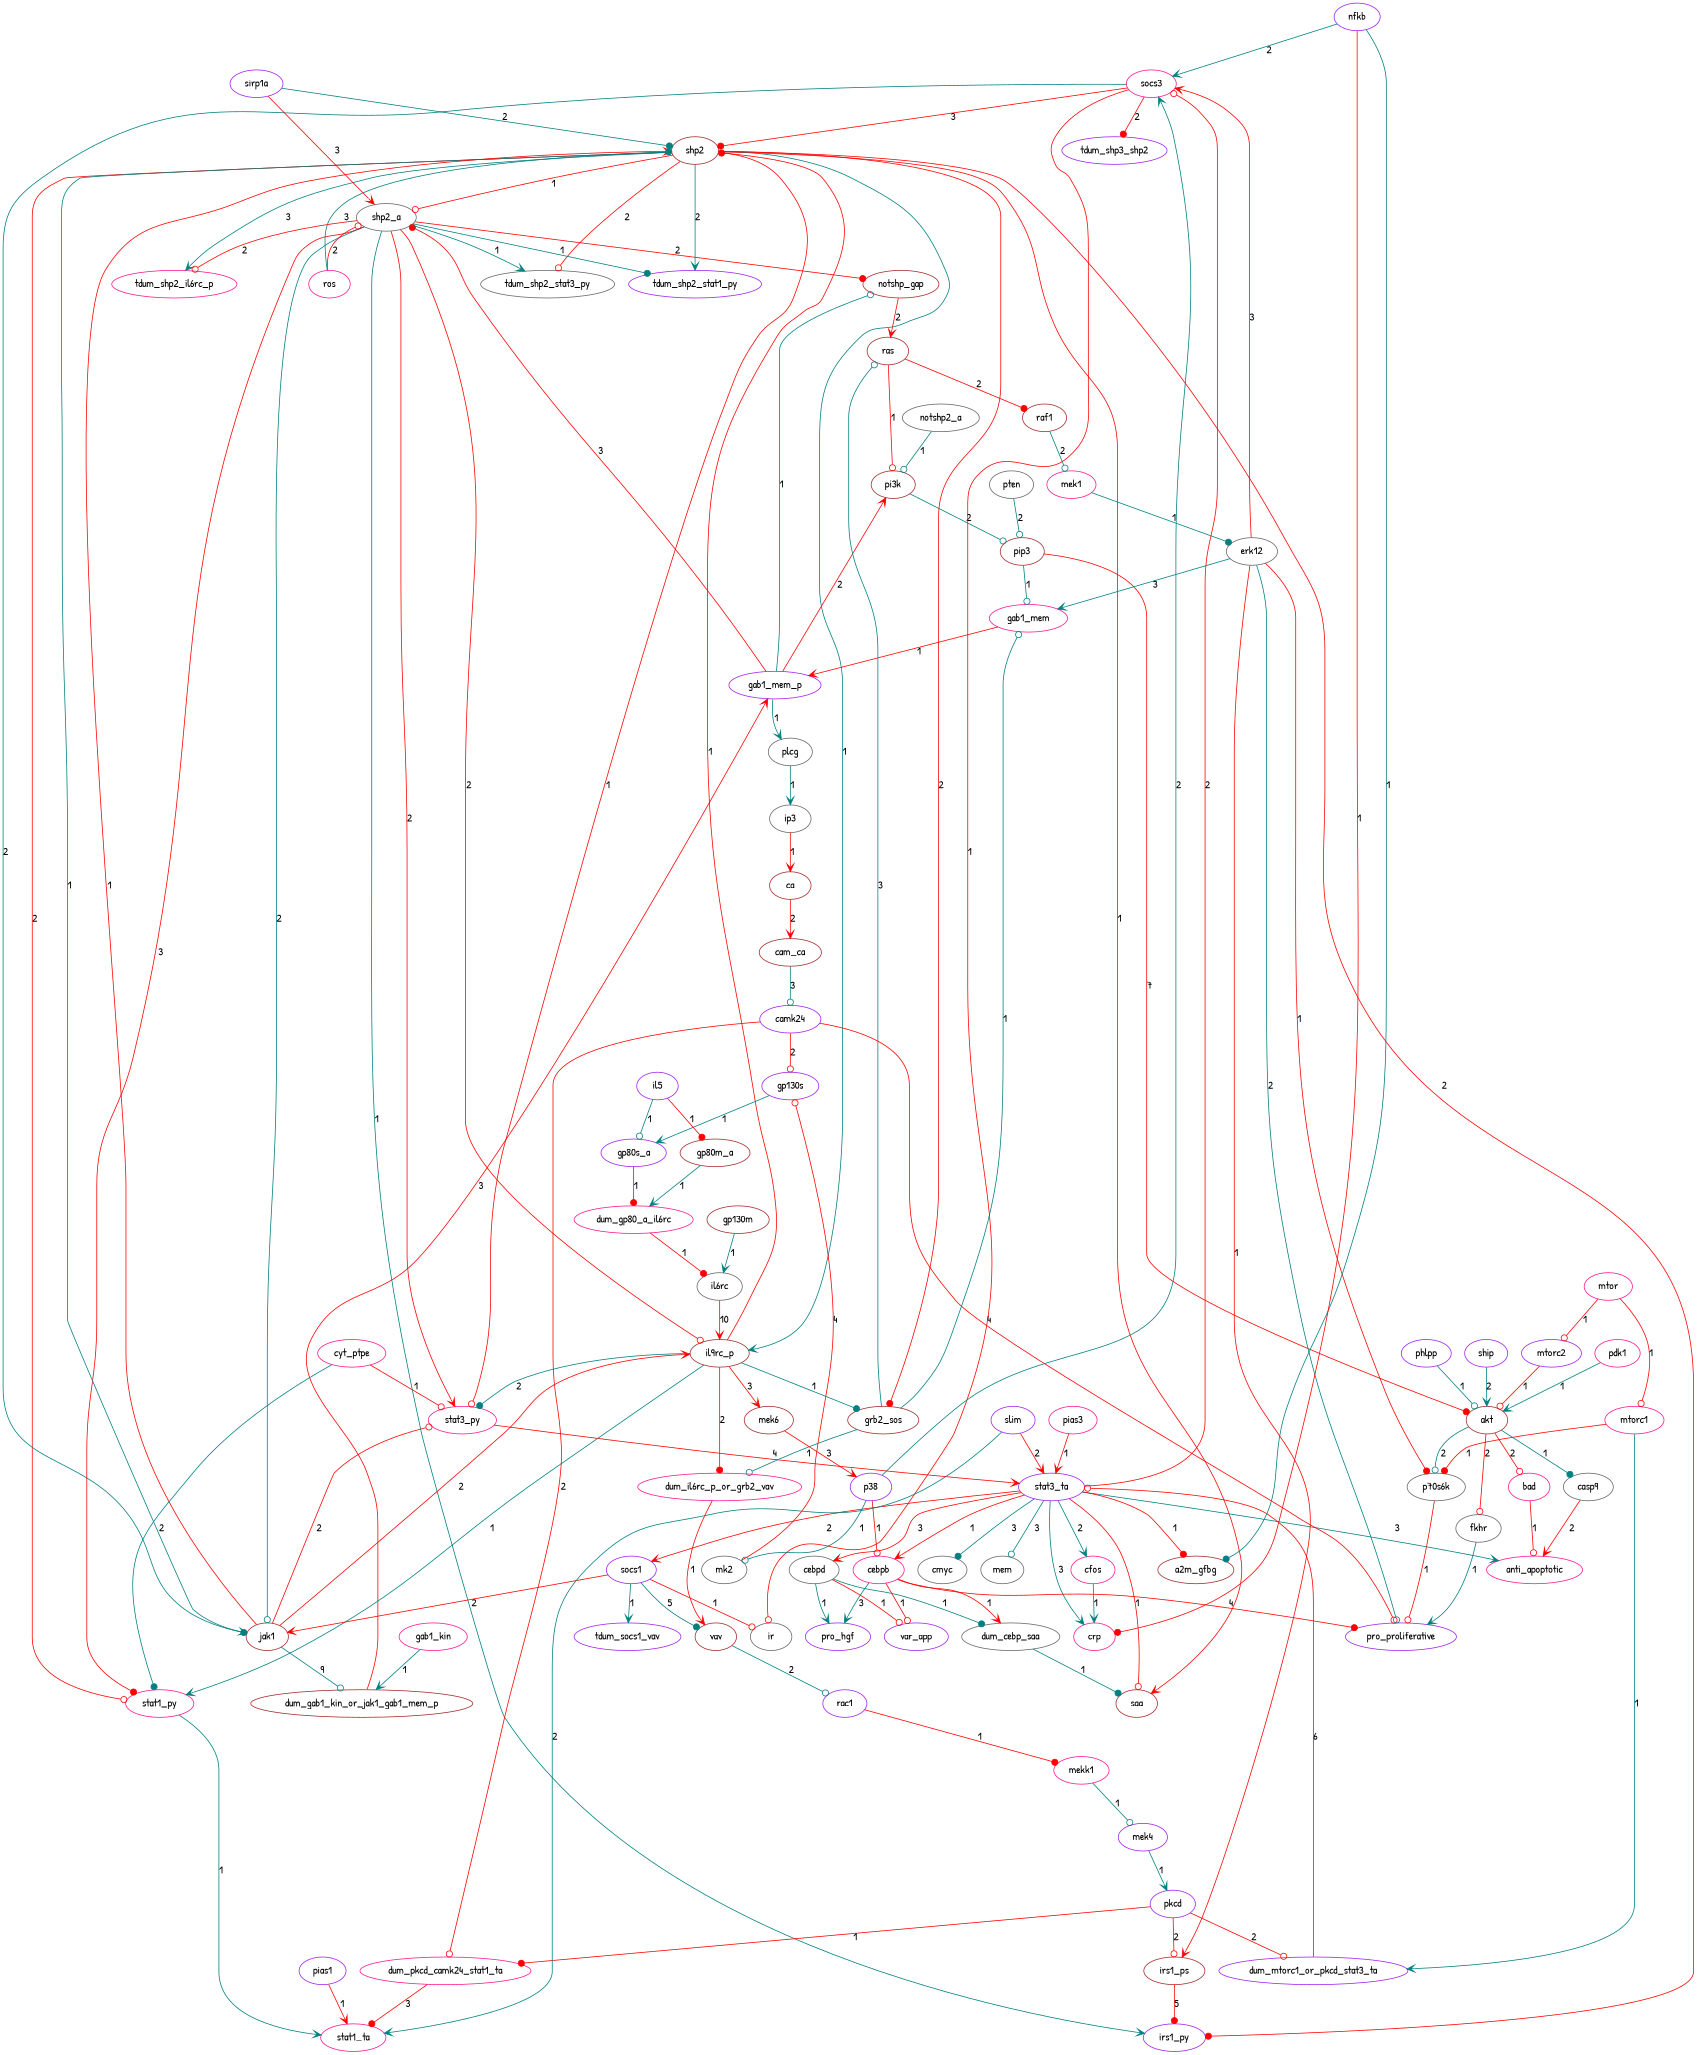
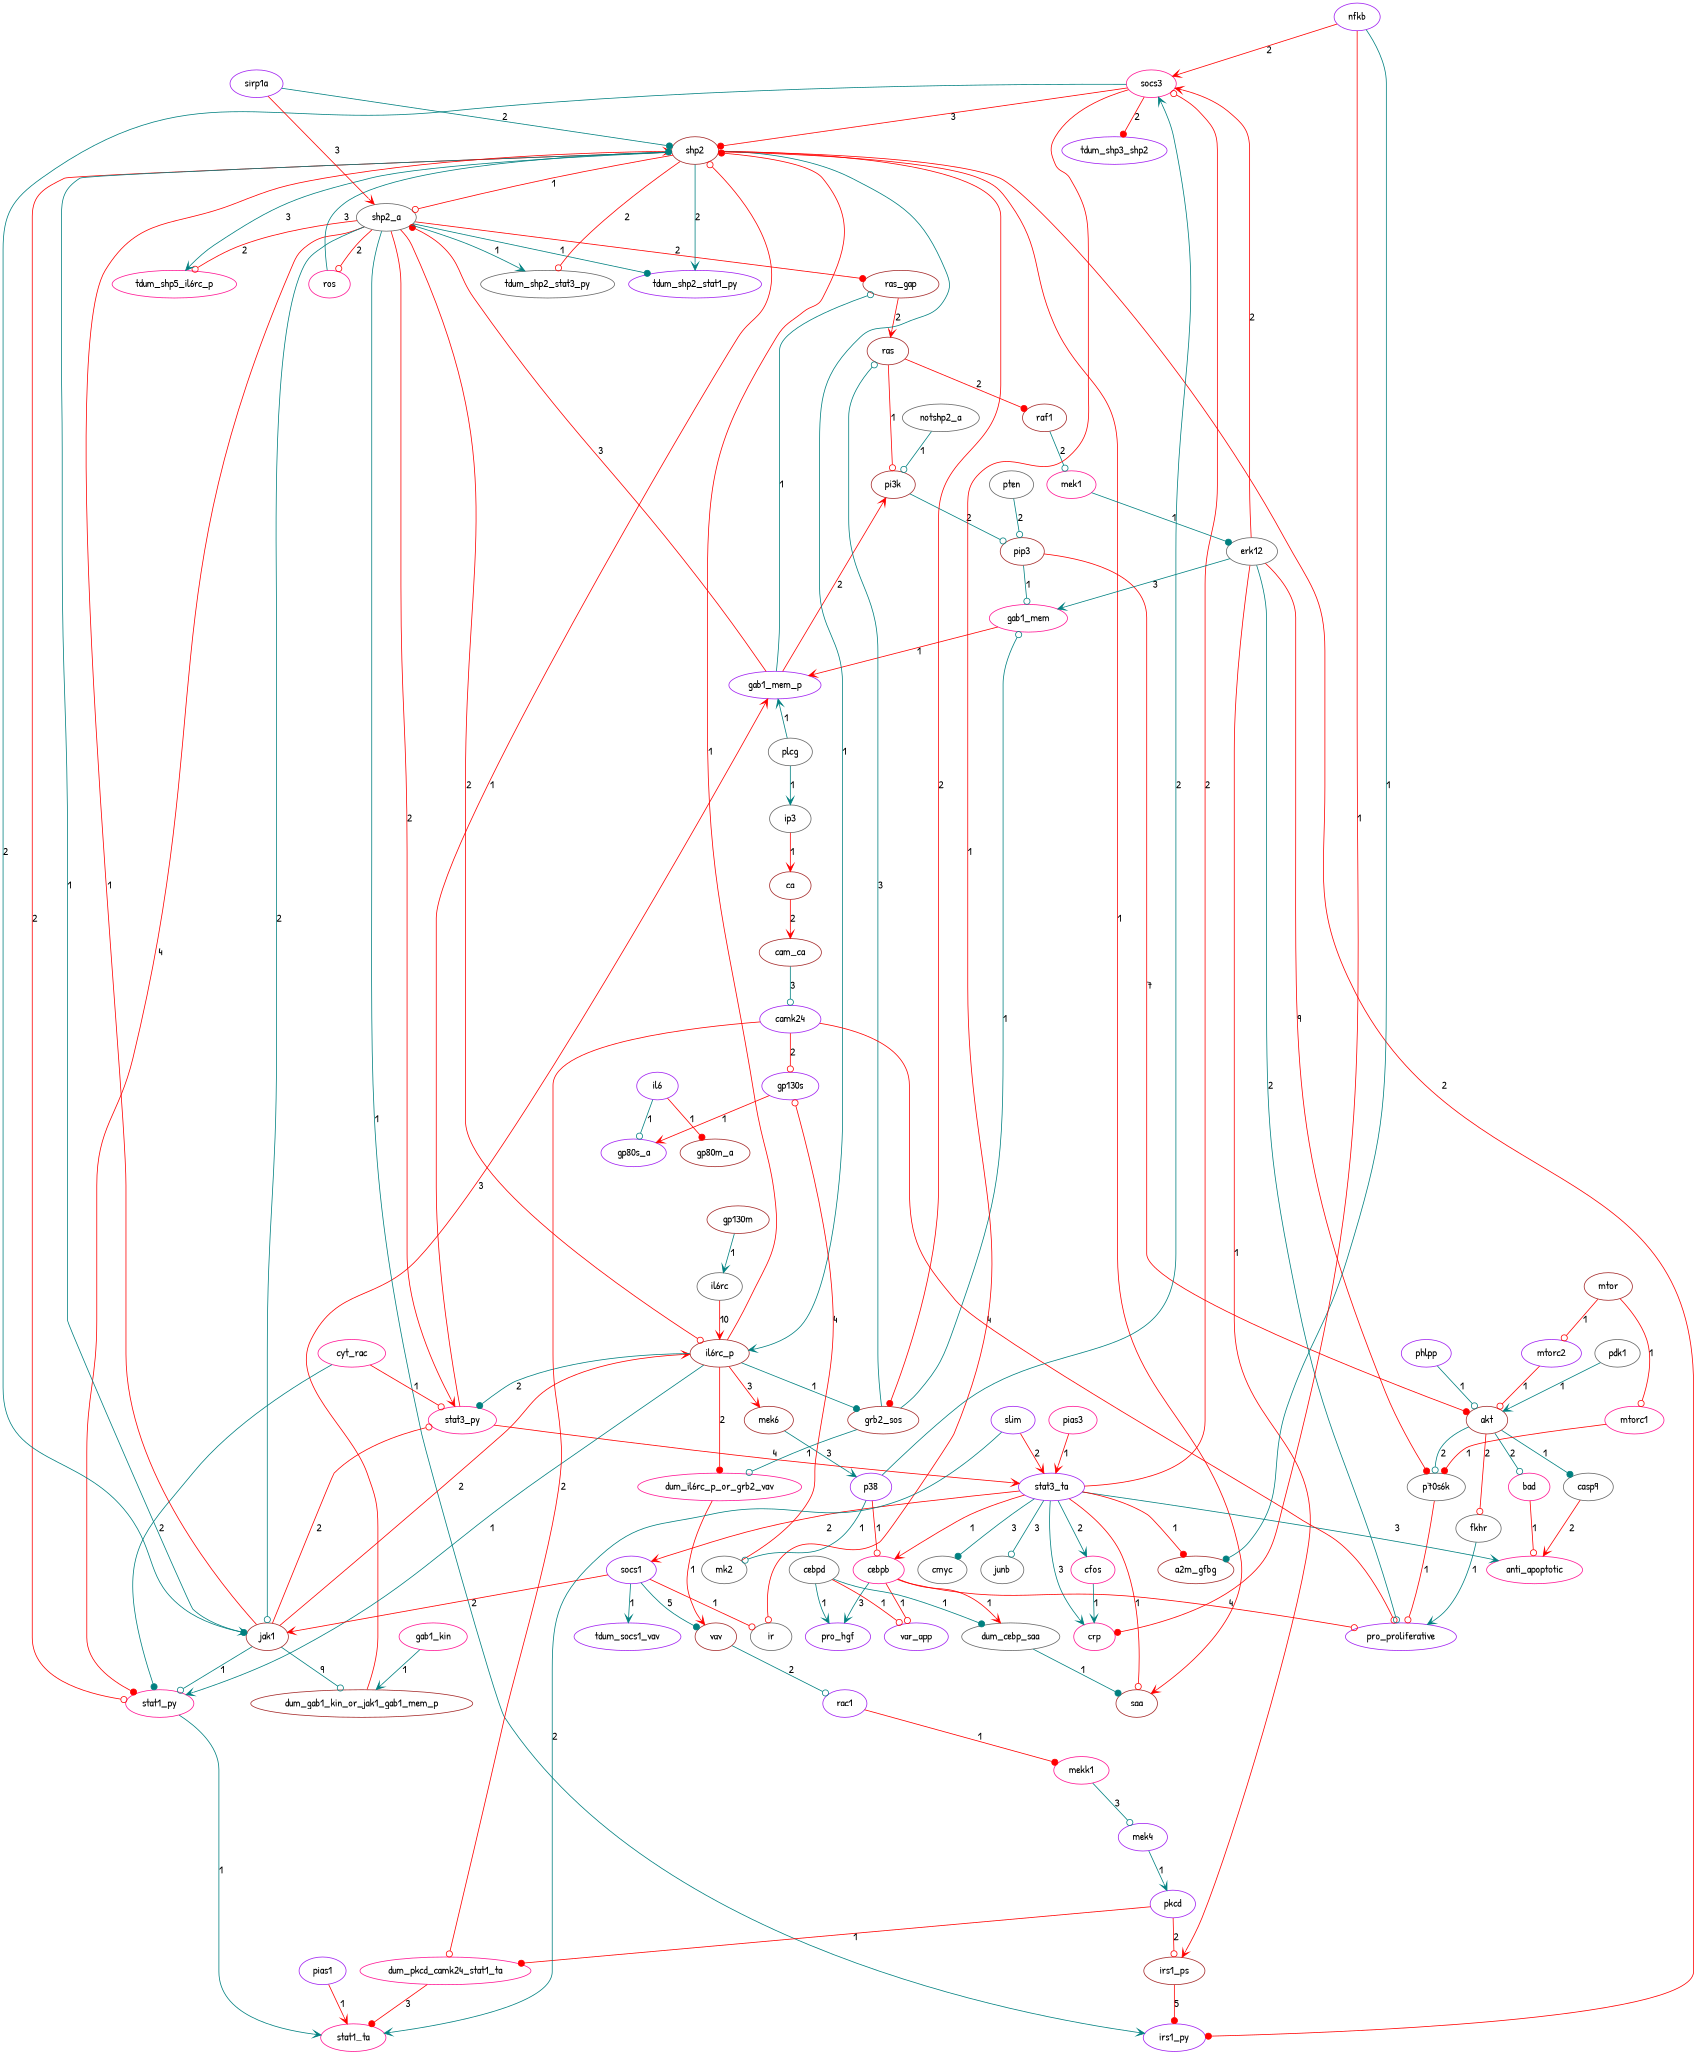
edge "nfkb" -> "socs3": color teal -> red
edge "ros" -> "shp2_a": reversed
node "tdum_shp2_il6rc_p": label "tdum_shp2_il6rc_p" -> "tdum_shp5_il6rc_p"
node "notshp_gap": label "notshp_gap" -> "ras_gap"
edge "erk12" -> "socs3": label "3" -> "2"
edge "gab1_mem_p" -> "plcg": reversed
edge "shp2" -> "stat3_py": reversed
edge "shp2_a" -> "stat1_py": label "3" -> "4"
edge "erk12" -> "p70s6k": label "1" -> "9"
node "il5": label "il5" -> "il6"
edge "gp130s" -> "gp80s_a": color teal -> red
node "dum_gp80_a_il6rc": removed
node "mtor": color deeppink -> brown
node "cyt_ptpe": label "cyt_ptpe" -> "cyt_rac"
node "il9rc_p": label "il9rc_p" -> "il6rc_p"
node "ship": removed
node "pdk1": color deeppink -> gray40
edge "akt" -> "bad": color red -> teal
edge "mek6" -> "p38": color red -> teal
edge "stat3_ta" -> "cebpd": removed, label "3"
node "mem": label "mem" -> "junb"
edge "cebpb" -> "pro_proliferative": arrowhead dot -> odot
edge "jak1" -> "stat1_py": added, label "1"
edge "mekk1" -> "mek4": label "1" -> "3"
node "dum_mtorc1_or_pkcd_stat3_ta": removed
